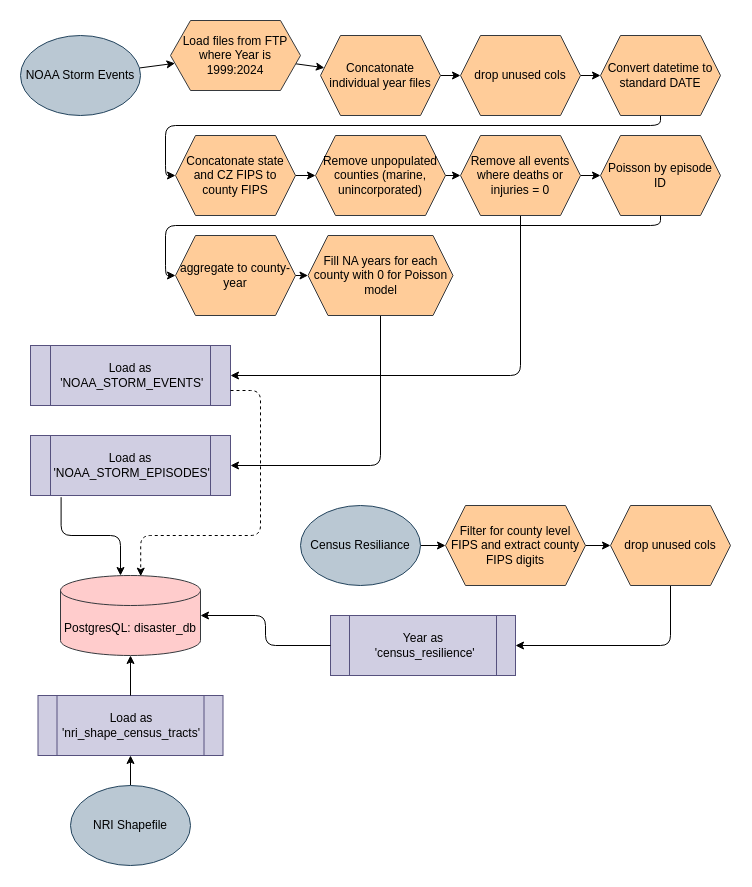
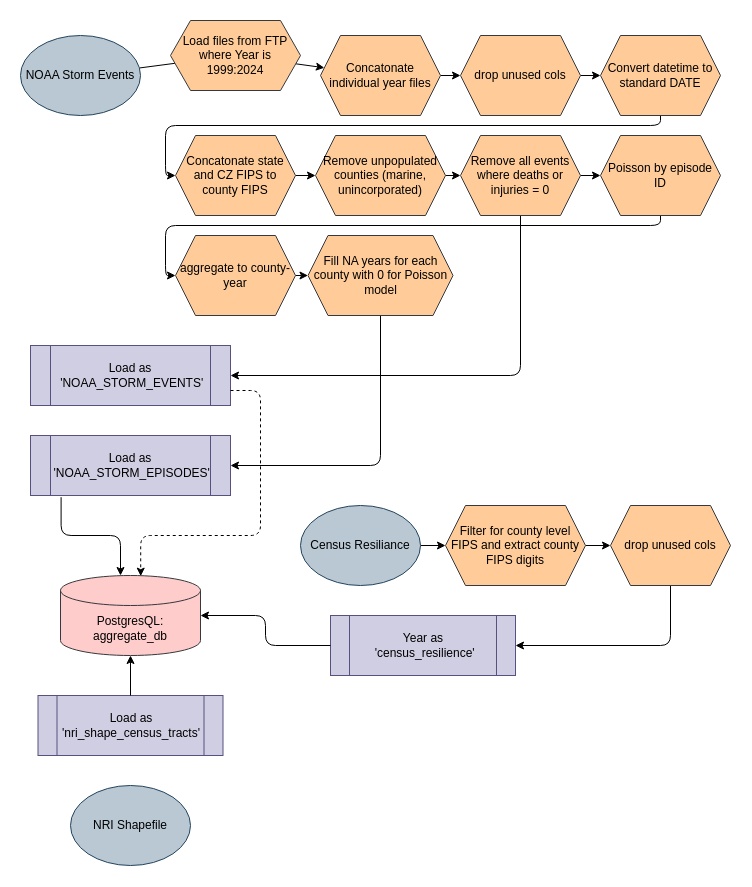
edge "NOAA Storm Events" -> "Load files from FTP where Year is 1999:2024": arrowhead classic -> none
node "PostgresQL: disaster_db": label "PostgresQL: disaster_db" -> "PostgresQL: aggregate_db"
edge "NRI Shapefile" -> "Load as 'nri_shape_census_tracts'": removed
